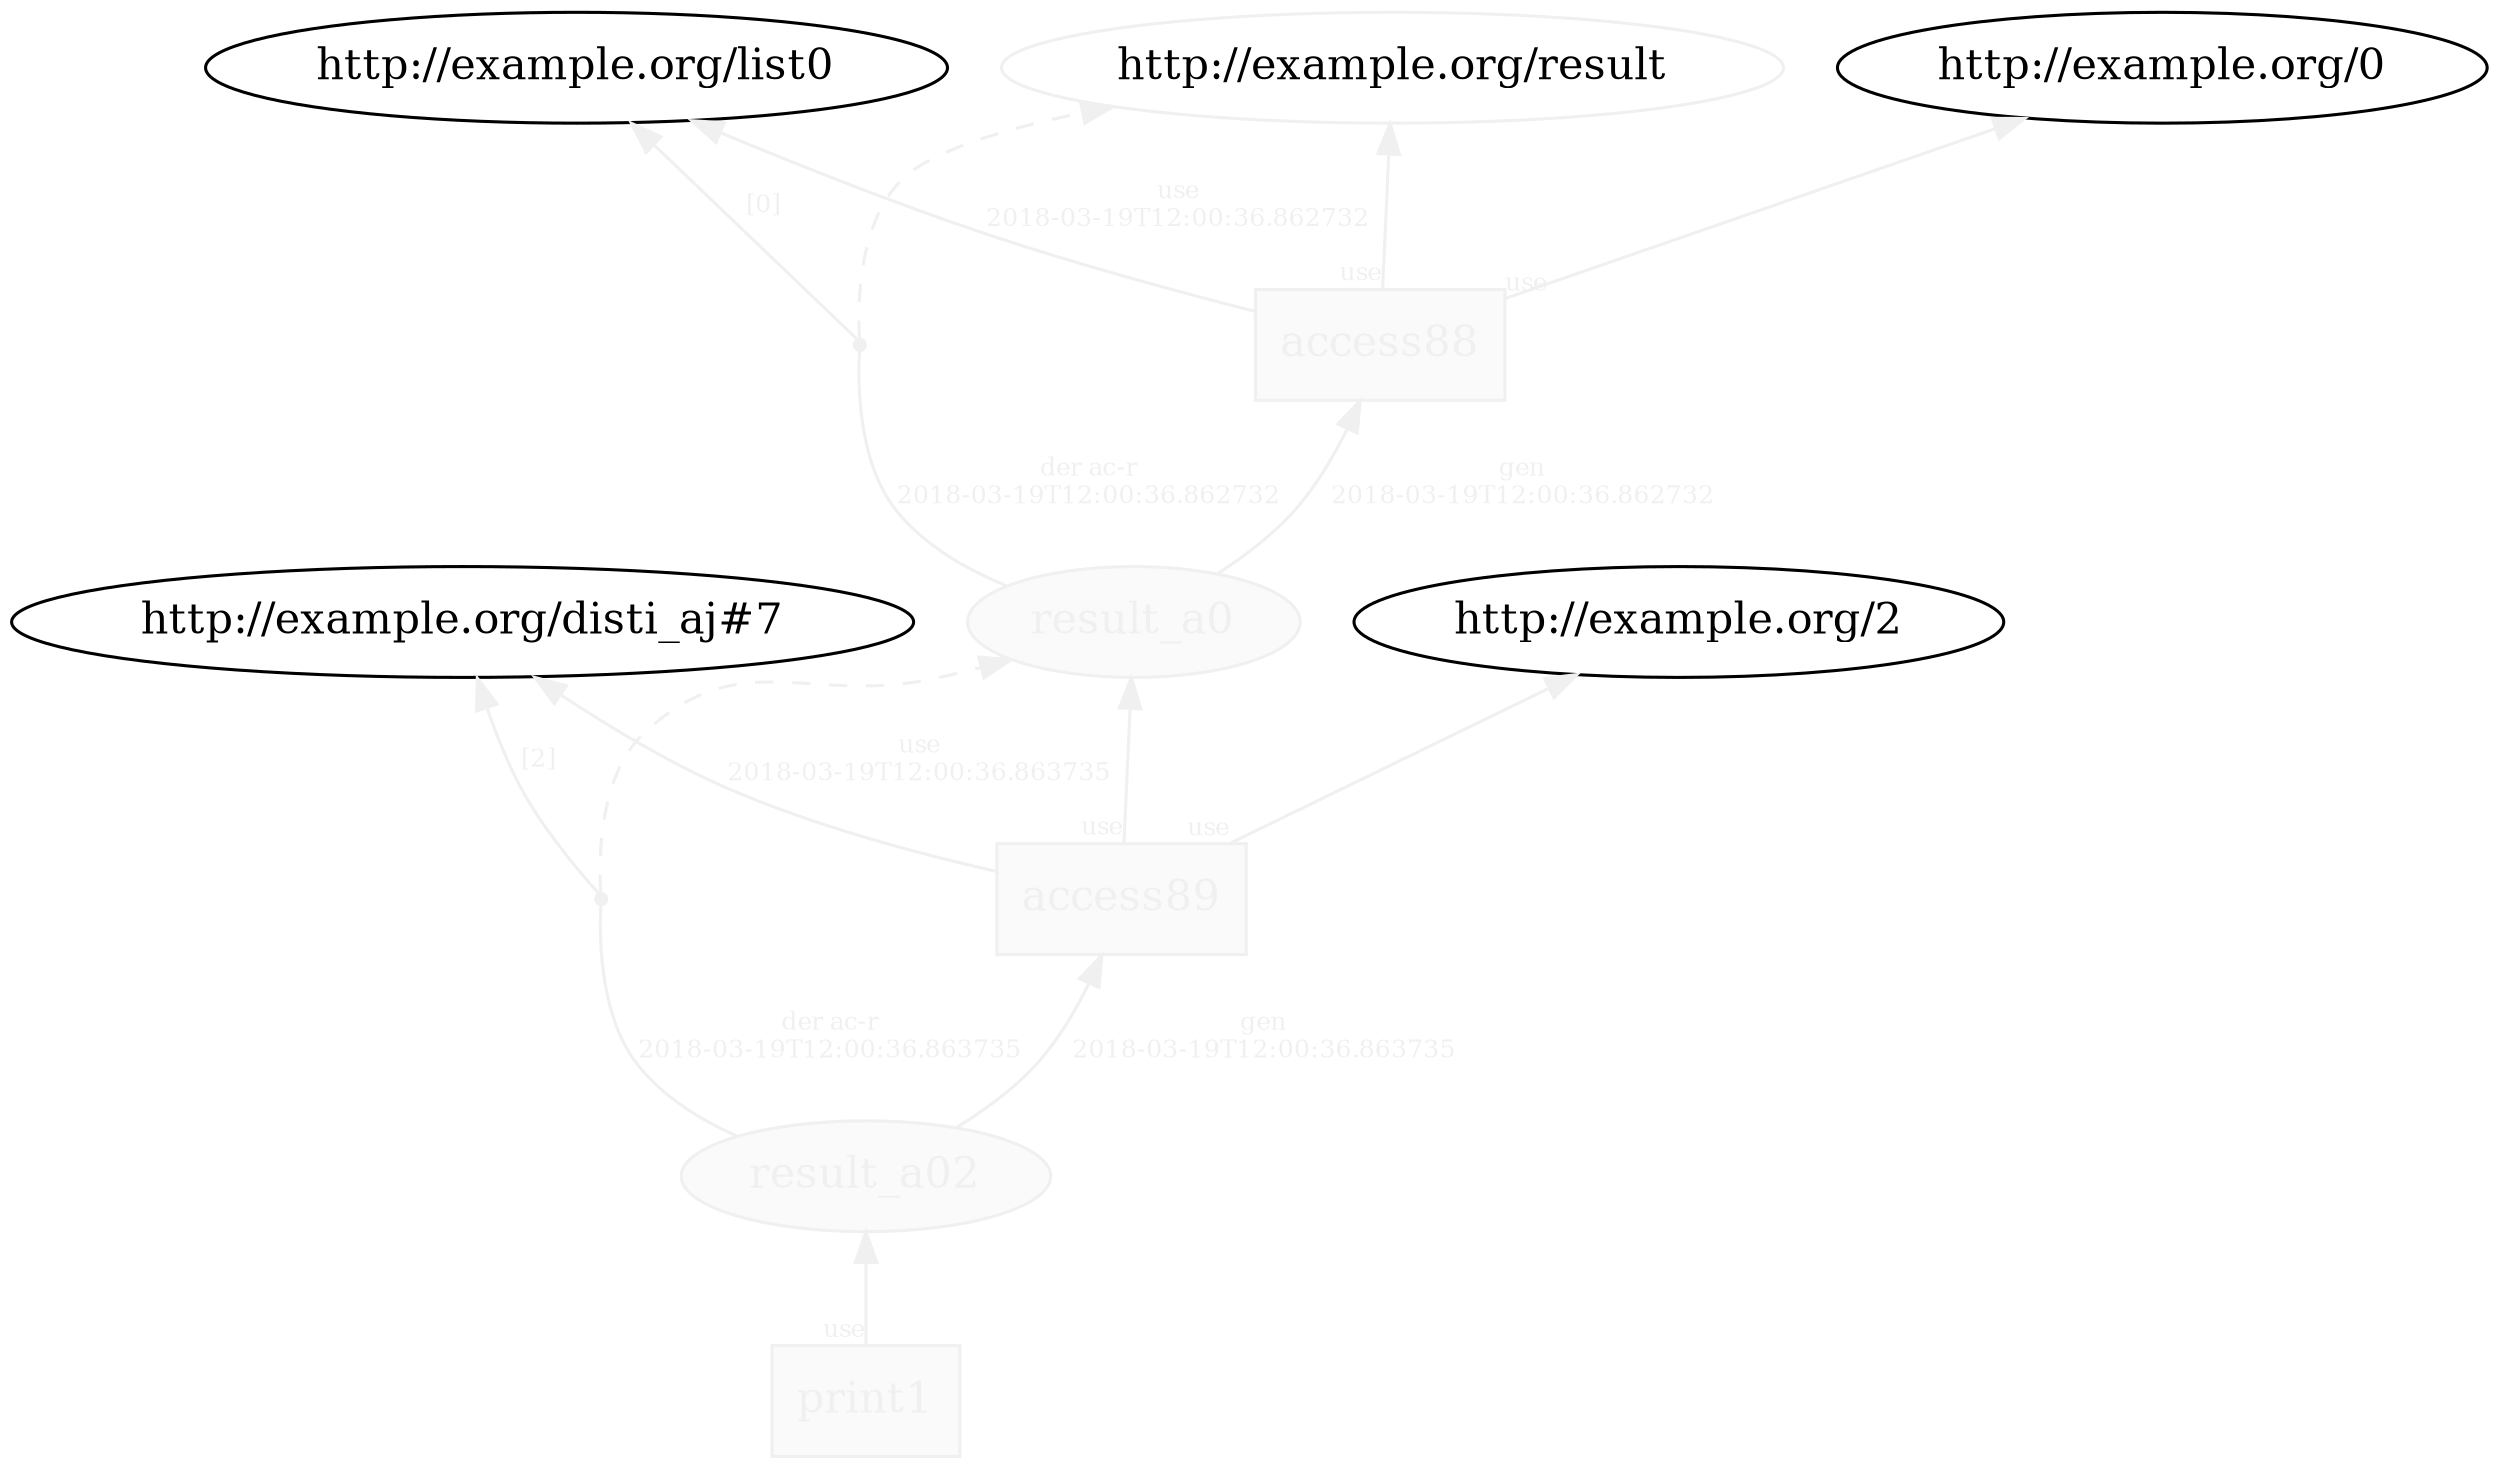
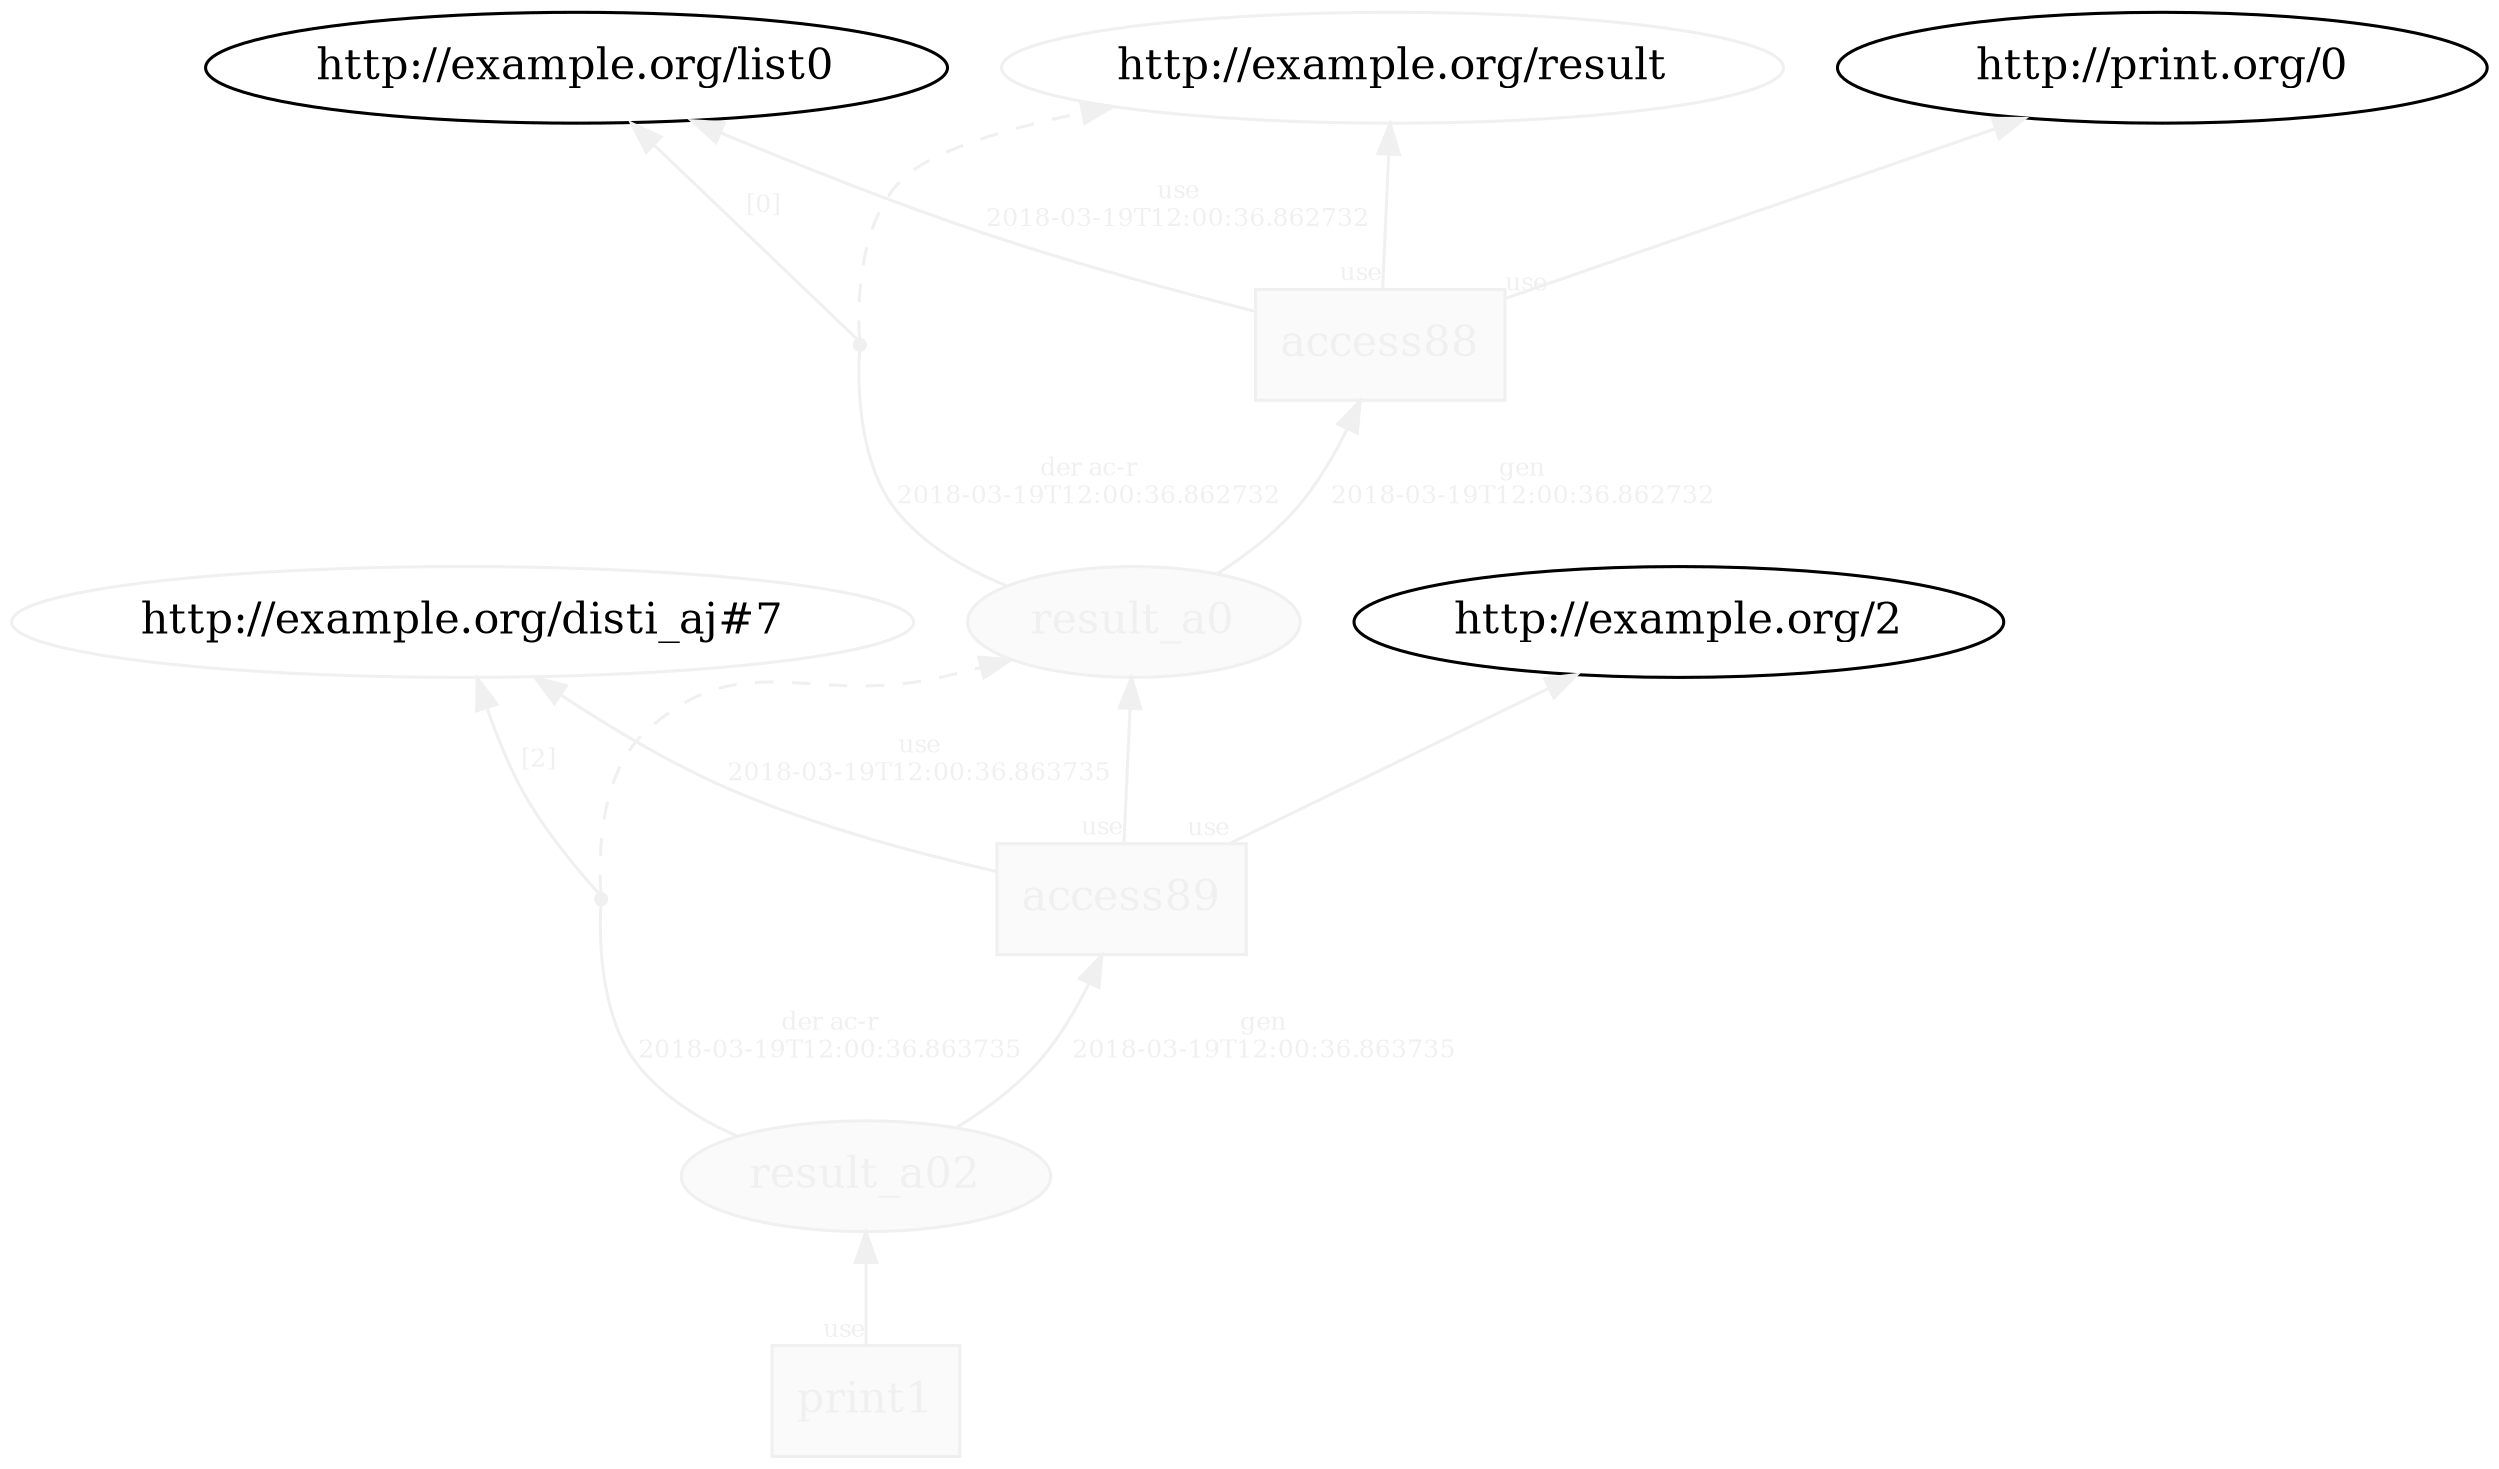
node "http://example.org/0": label "http://example.org/0" -> "http://print.org/0"
node "http://example.org/disti_aj#7": color black -> #f0f0f0
